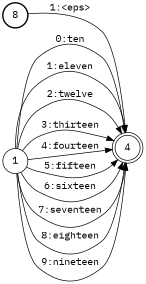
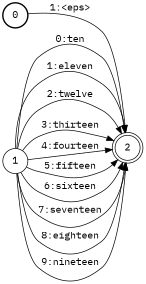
node "8": label "8" -> "0"
node "4": label "4" -> "2"
